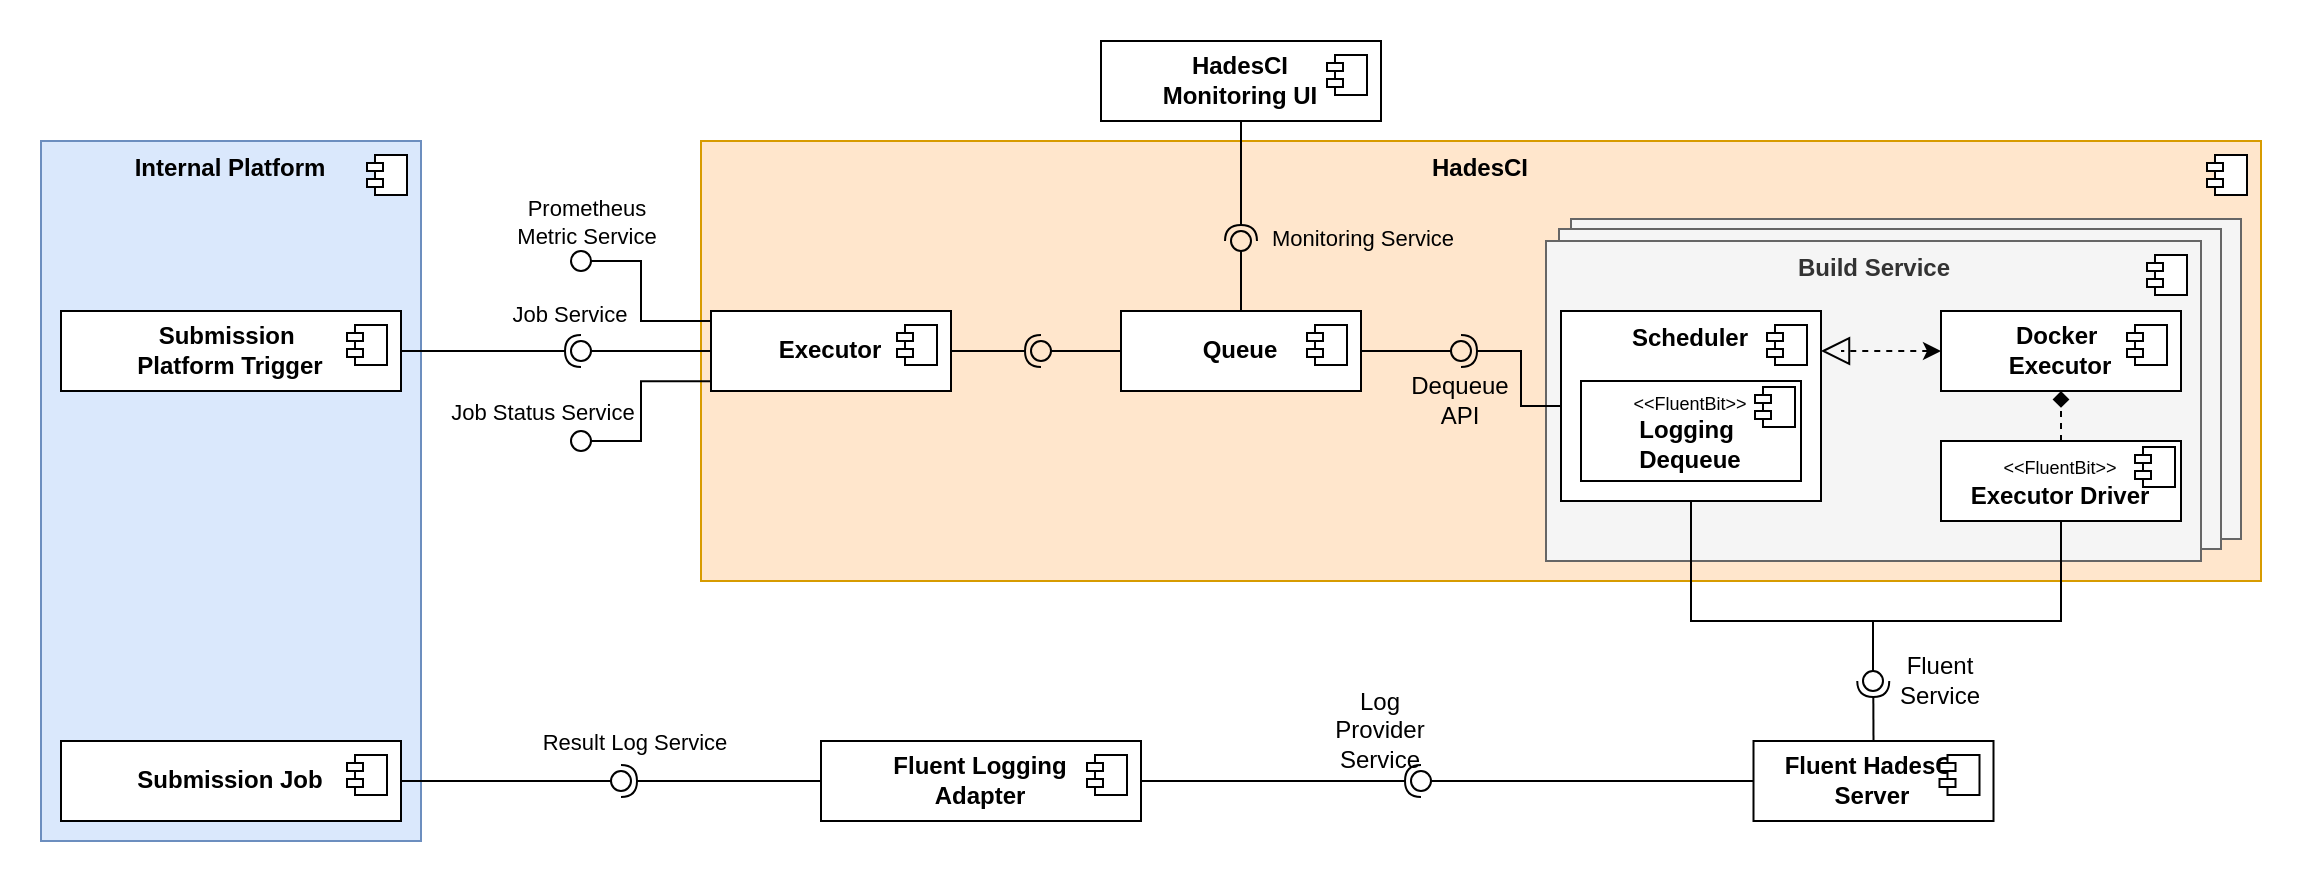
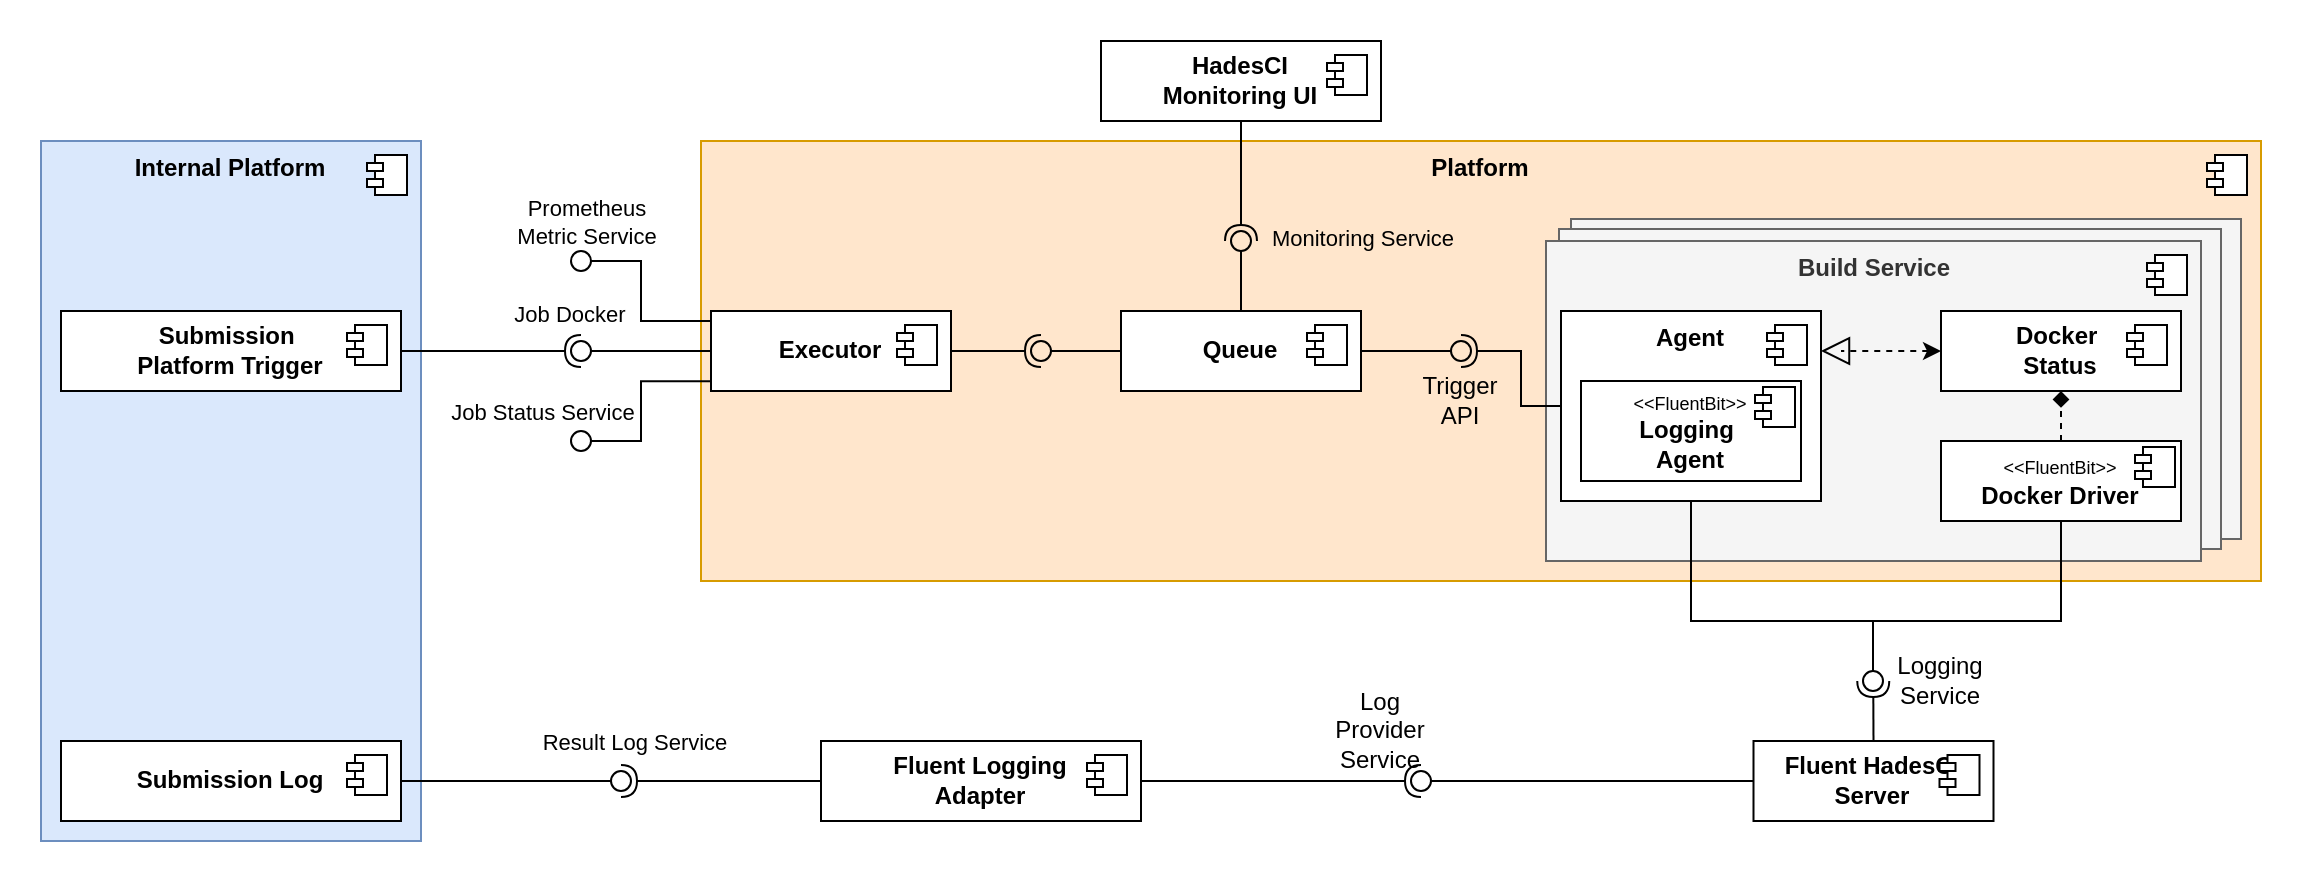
node "HadesCI": label "HadesCI" -> "Platform"
node "Job Service": label "Job Service" -> "Job Docker"
node "Scheduler": label "Scheduler" -> "Agent"
node "Docker Executor": label "Docker Executor" -> "Docker Status"
node "Dequeue API": label "Dequeue API" -> "Trigger API"
node "<<FluentBit>> Logging Dequeue": label "<<FluentBit>> Logging Dequeue" -> "<<FluentBit>> Logging Agent"
node "<<FluentBit>> Executor Driver": label "<<FluentBit>> Executor Driver" -> "<<FluentBit>> Docker Driver"
node "Fluent Service": label "Fluent Service" -> "Logging Service"
node "Submission Job": label "Submission Job" -> "Submission Log"
